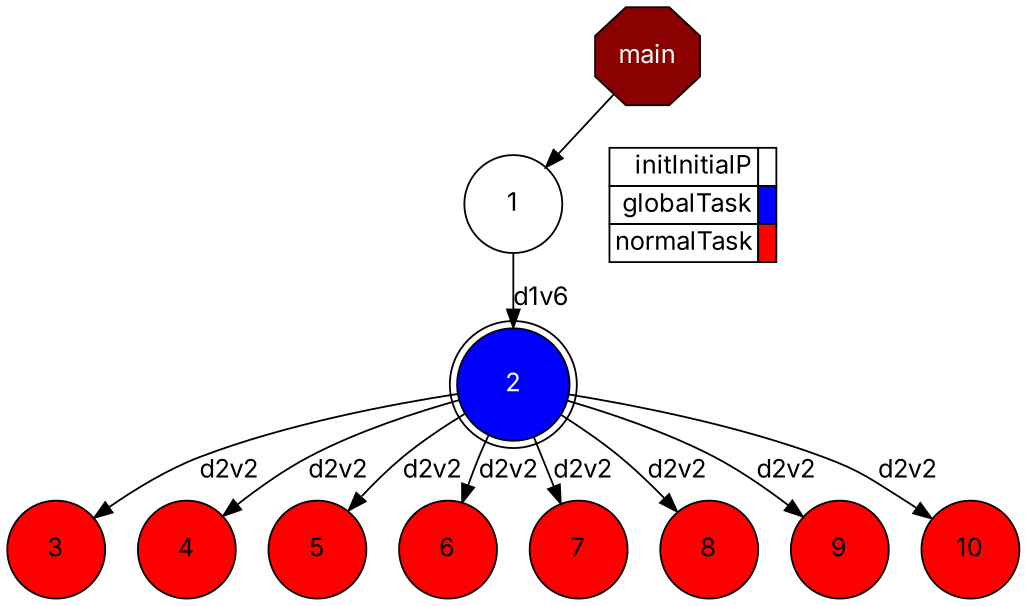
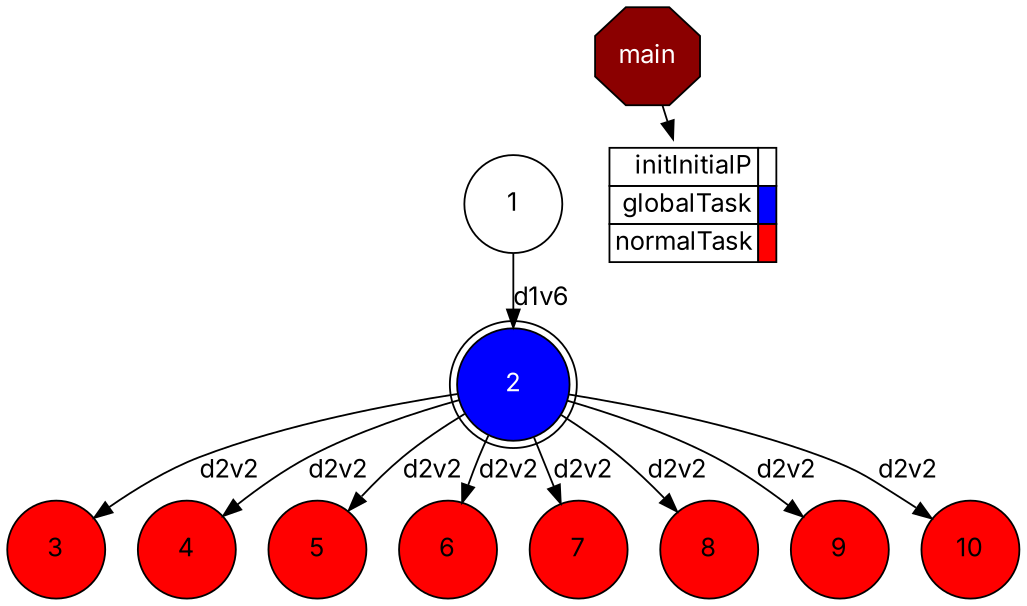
edge "main" -> "1": now "main" -> "initInitialP"
